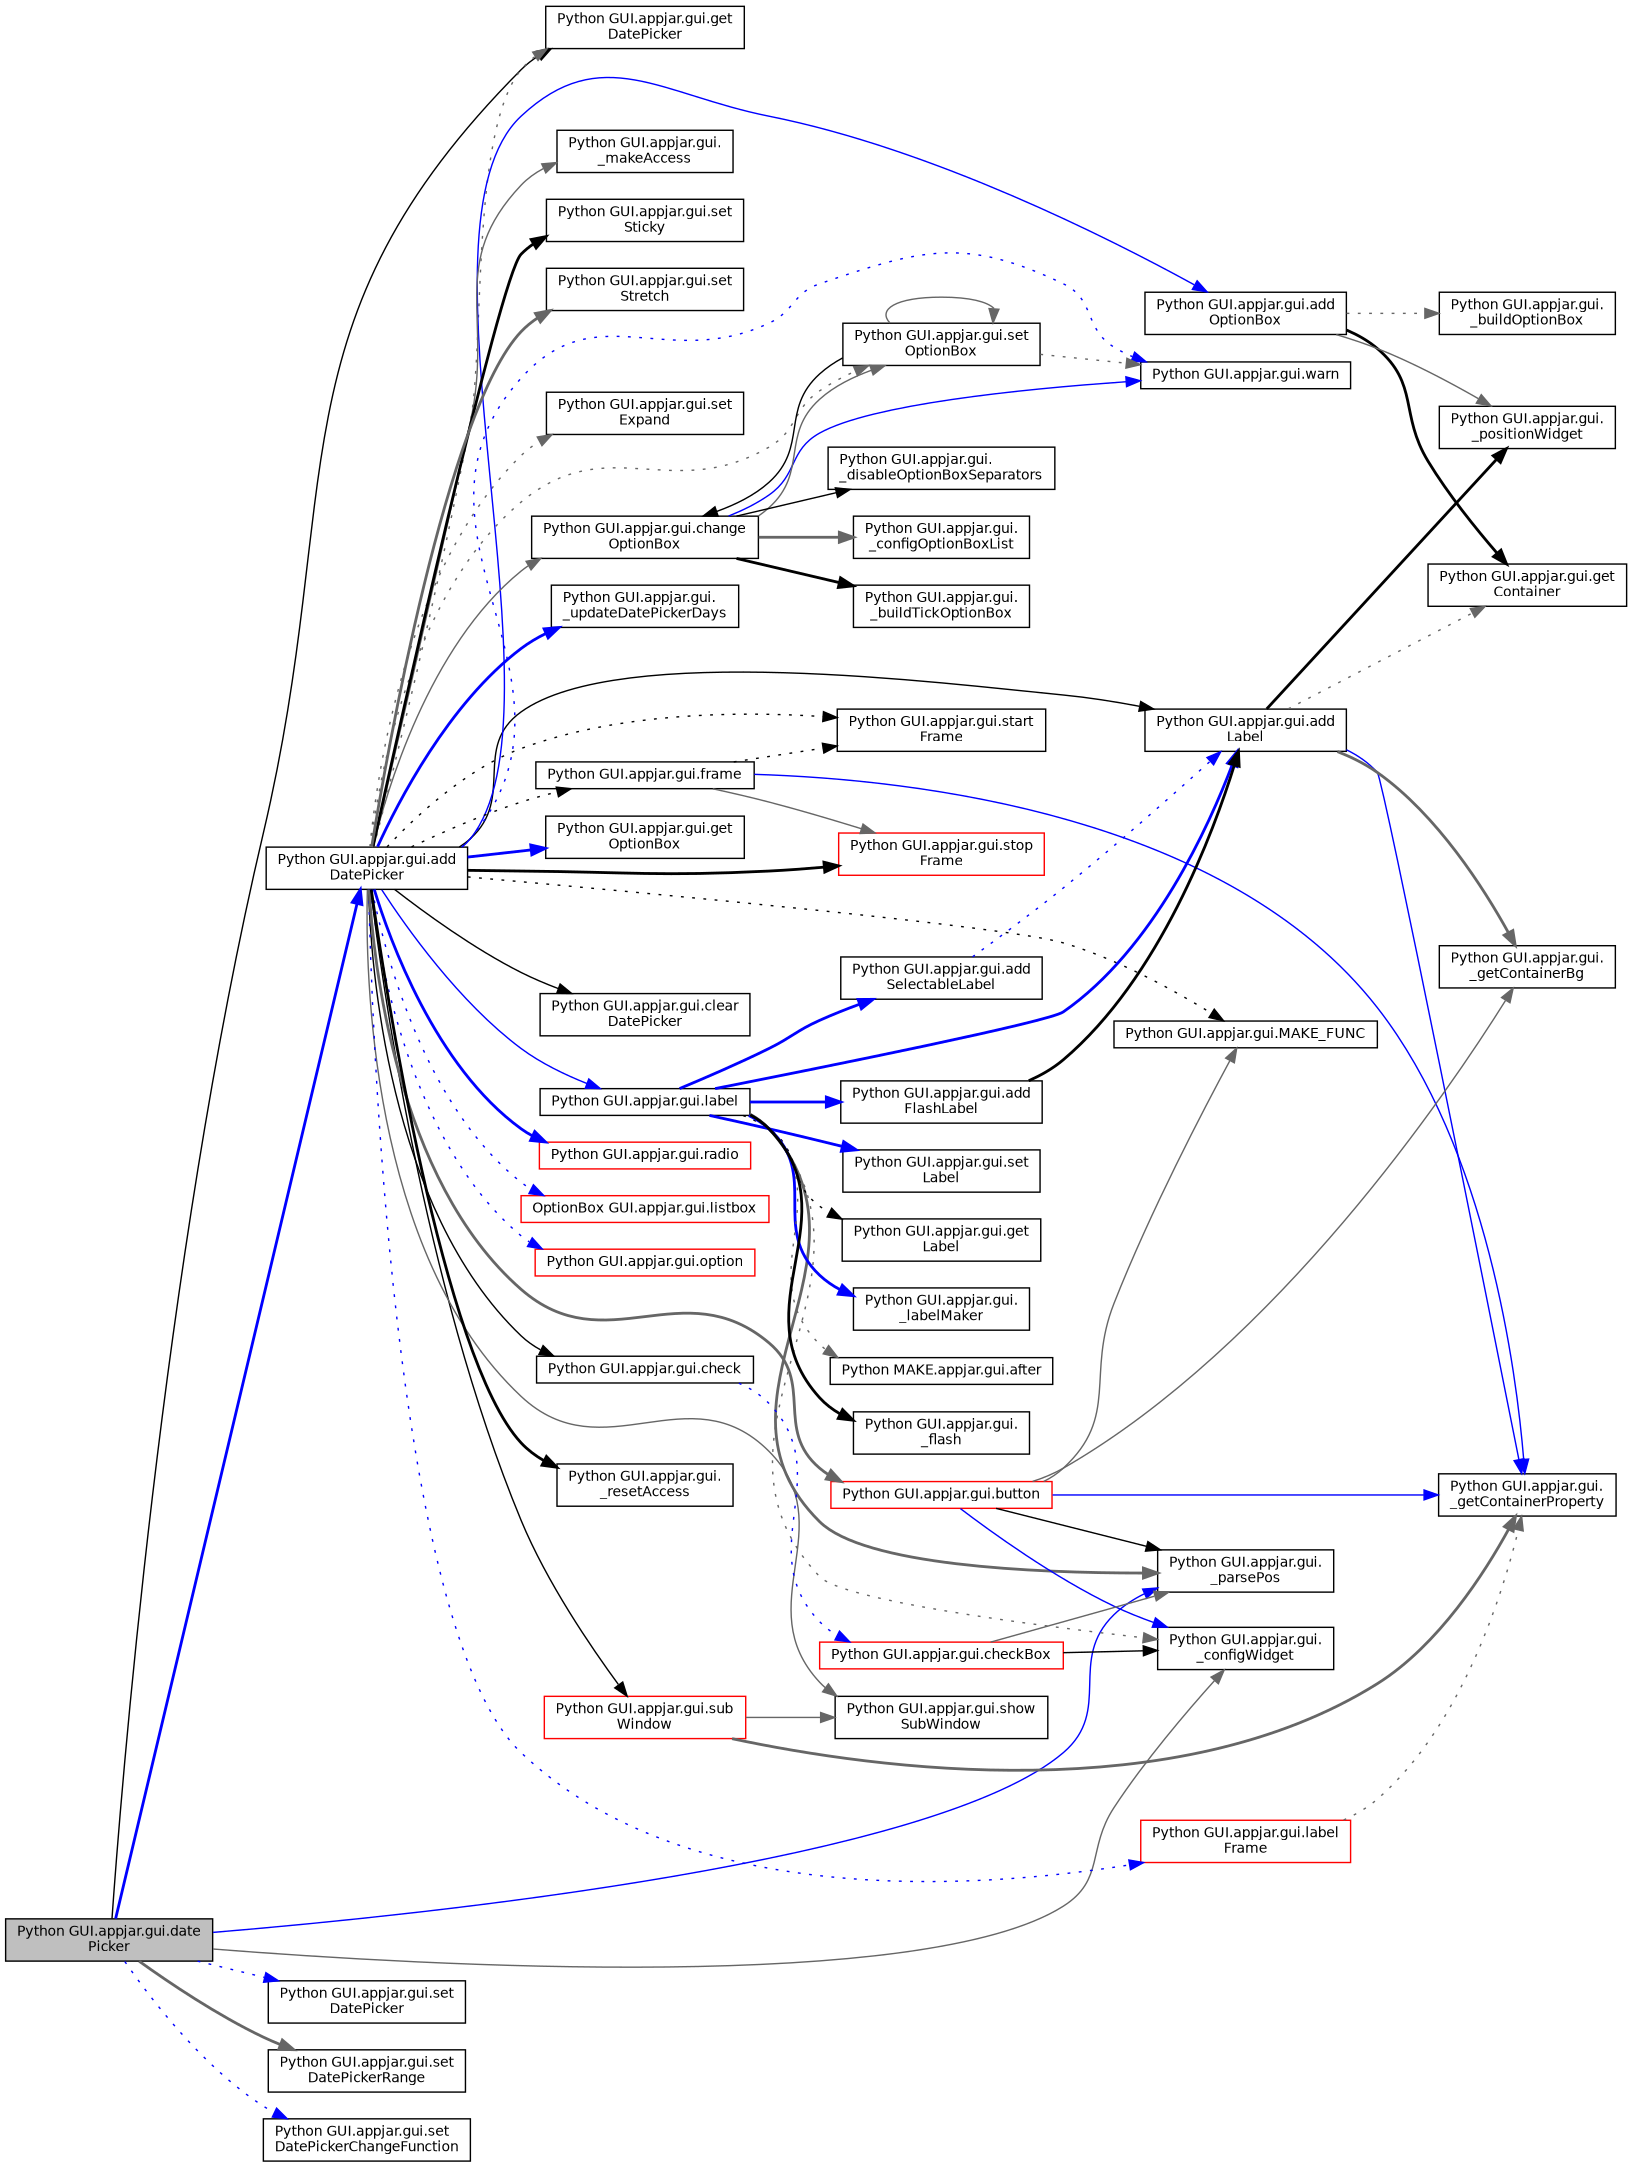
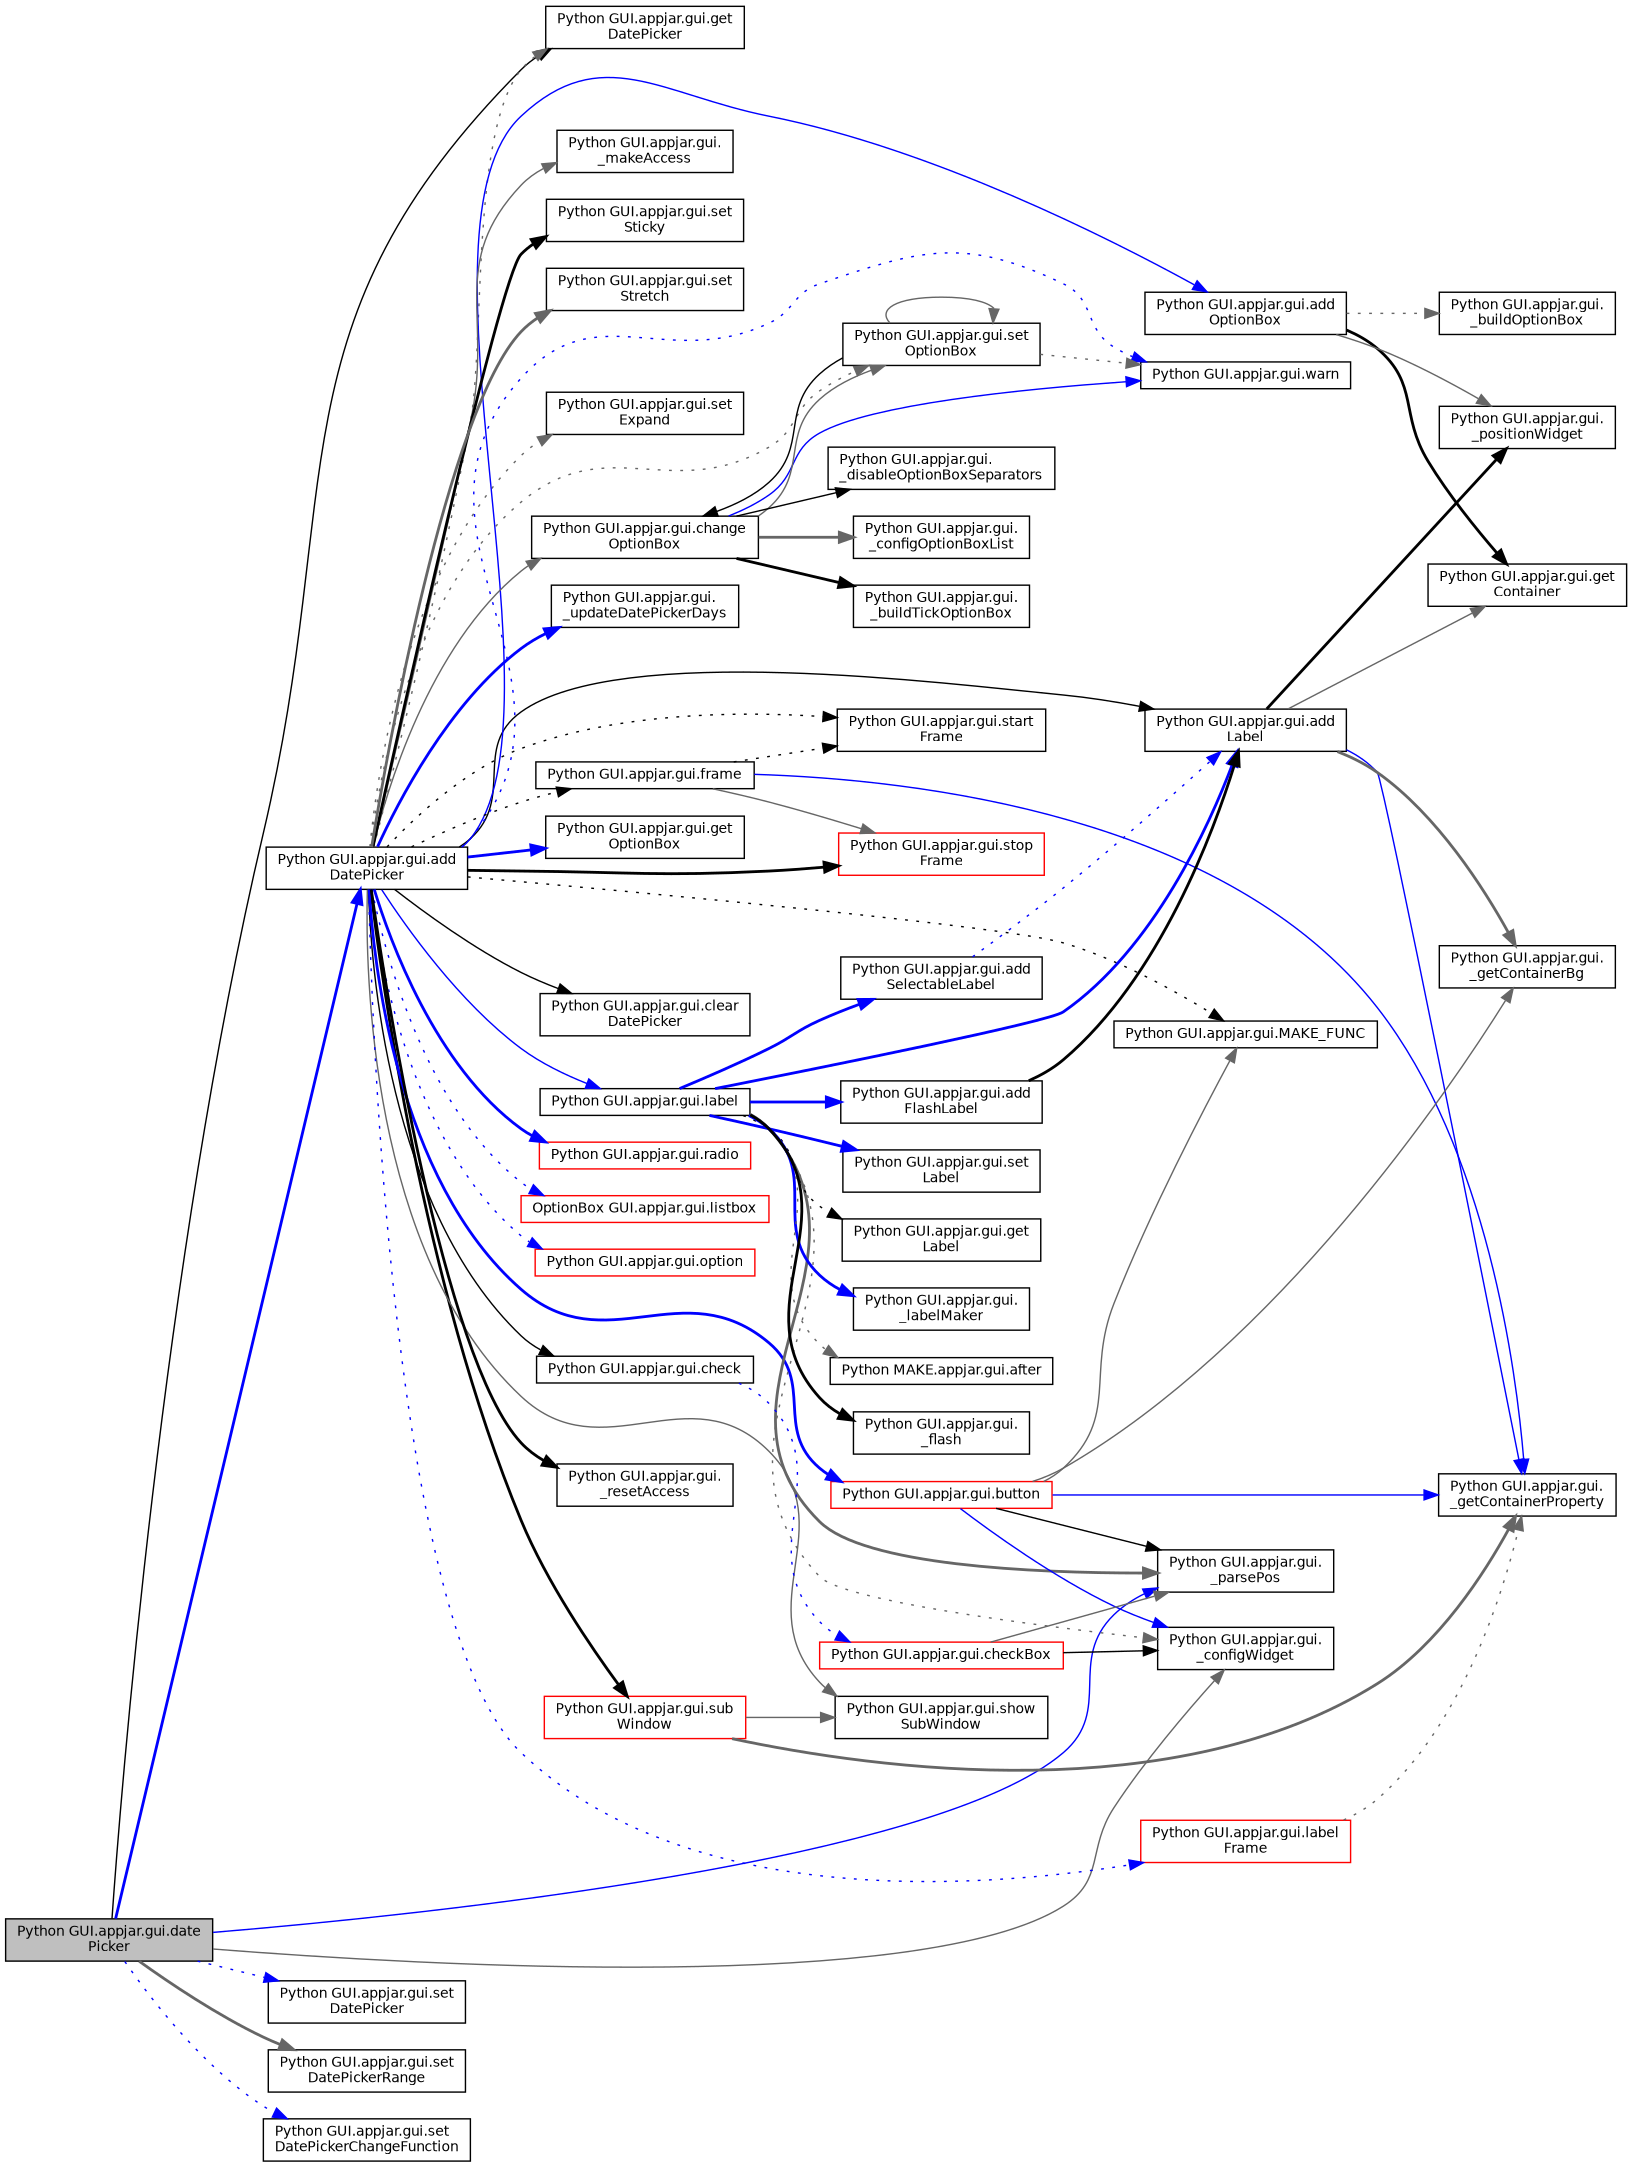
edge "Python GUI.appjar.gui.add Label" -> "Python GUI.appjar.gui.get Container": style dotted -> solid
edge "Python GUI.appjar.gui.add DatePicker" -> "Python GUI.appjar.gui.button": color gray40 -> blue
edge "Python GUI.appjar.gui.add DatePicker" -> "Python GUI.appjar.gui.sub Window": style solid -> bold
